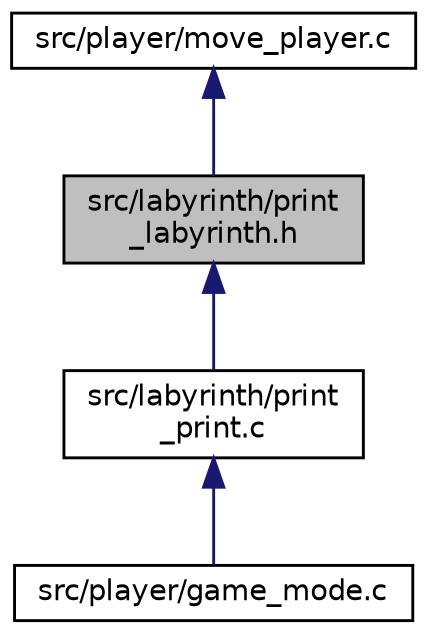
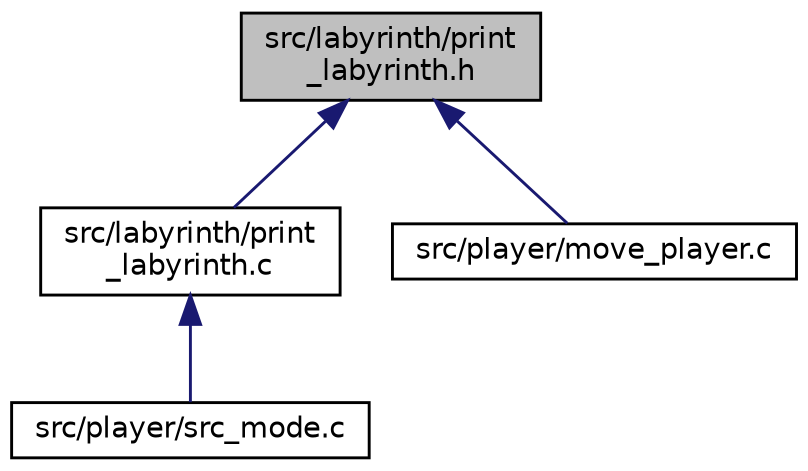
edge "src/labyrinth/print _labyrinth.h" -> "src/player/move_player.c": reversed
node "src/labyrinth/print _print.c": label "src/labyrinth/print _print.c" -> "src/labyrinth/print _labyrinth.c"
node "src/player/game_mode.c": label "src/player/game_mode.c" -> "src/player/src_mode.c"
